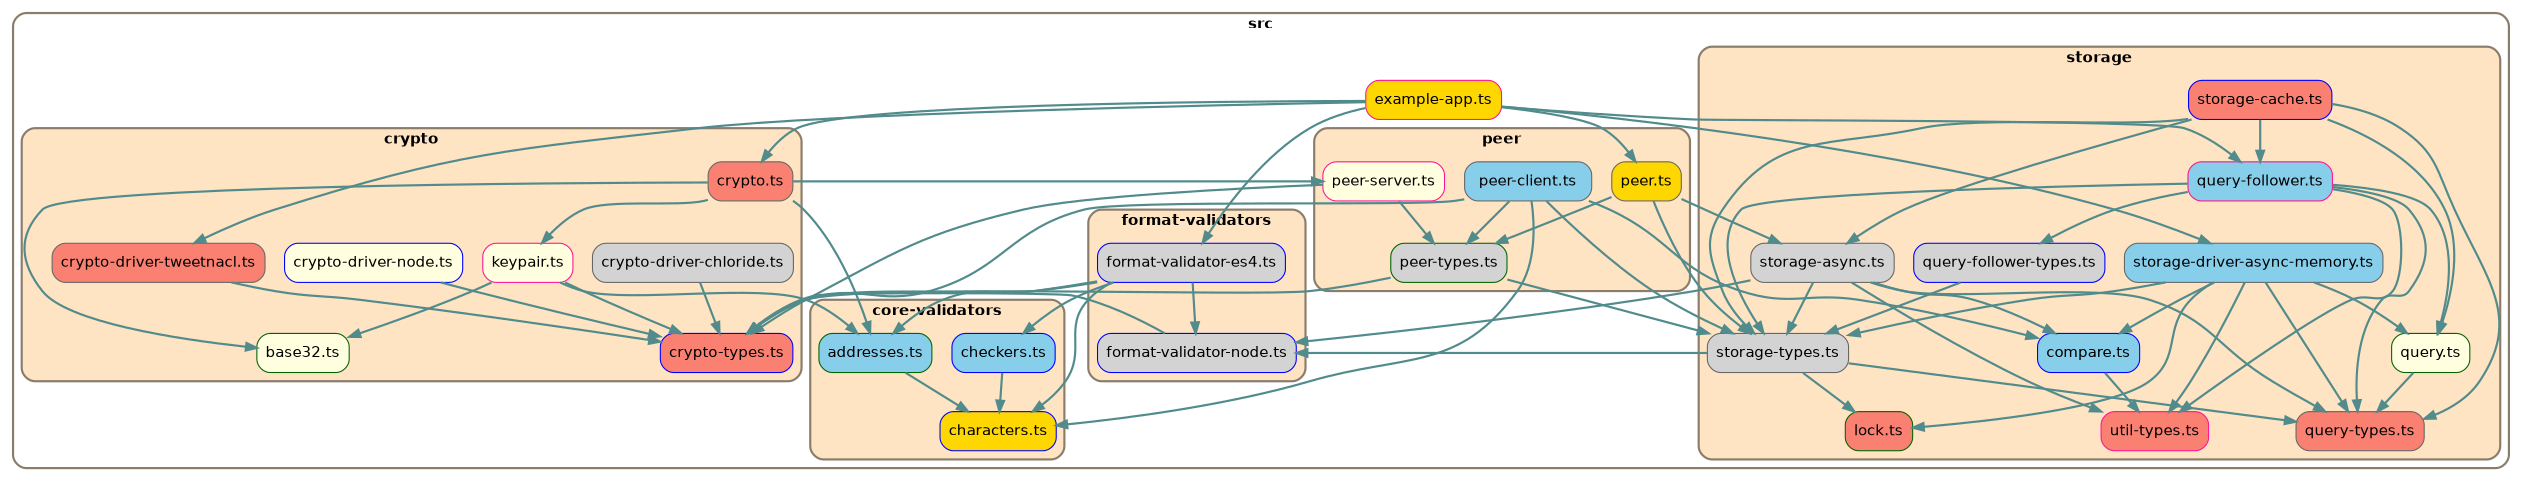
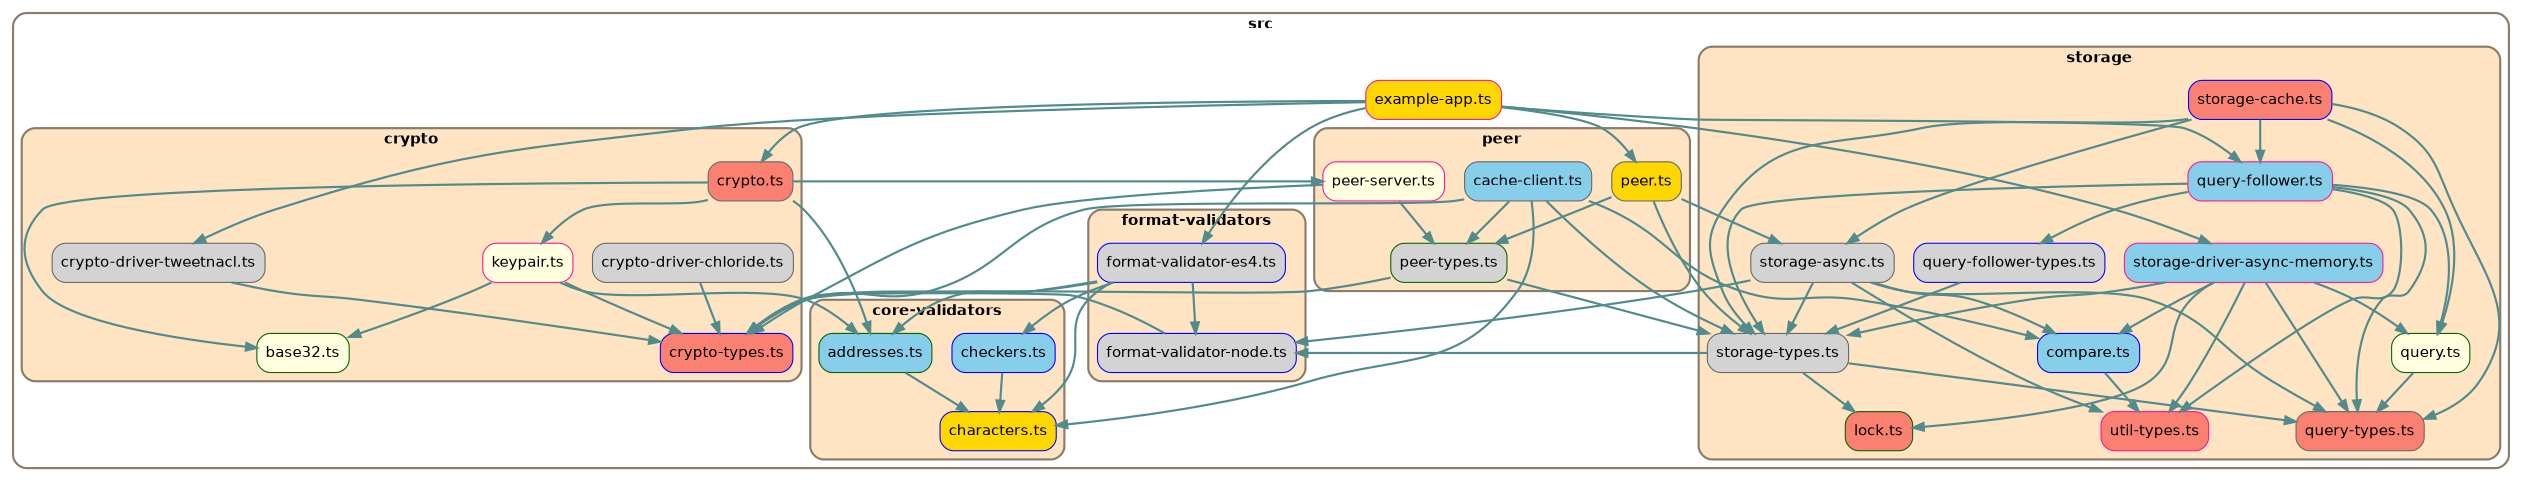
node "peer-client.ts": label "peer-client.ts" -> "cache-client.ts"
node "crypto-driver-tweetnacl.ts": fillcolor salmon -> lightgrey
node "crypto-driver-node.ts": removed
node "storage-driver-async-memory.ts": color gray40 -> deeppink
